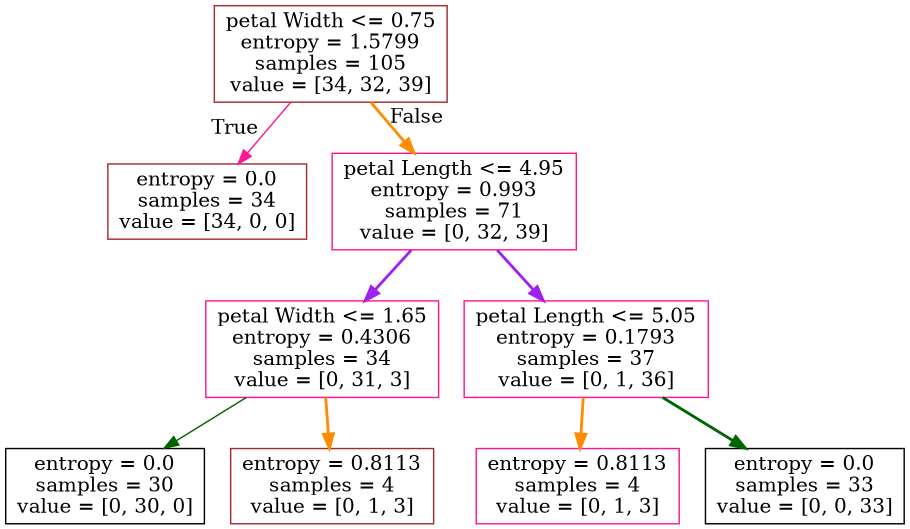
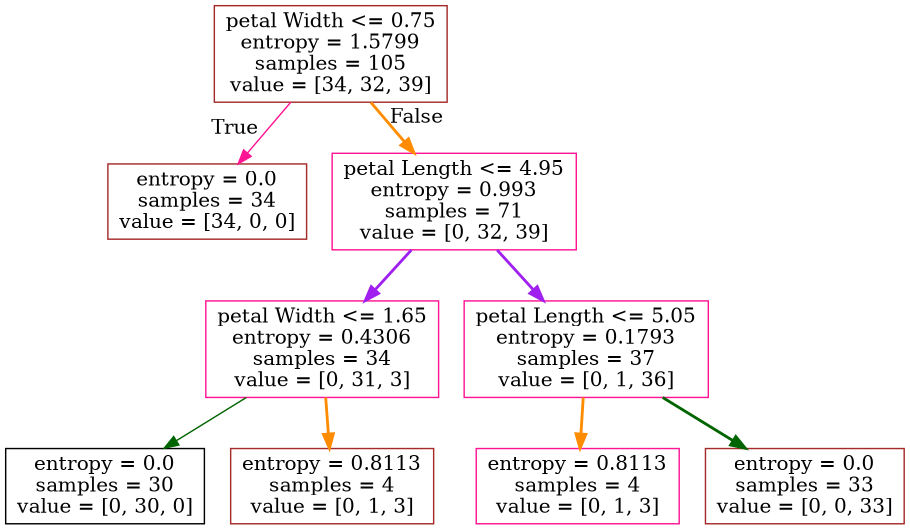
node "entropy = 0.0 samples = 33 value = [0, 0, 33]": color black -> brown
